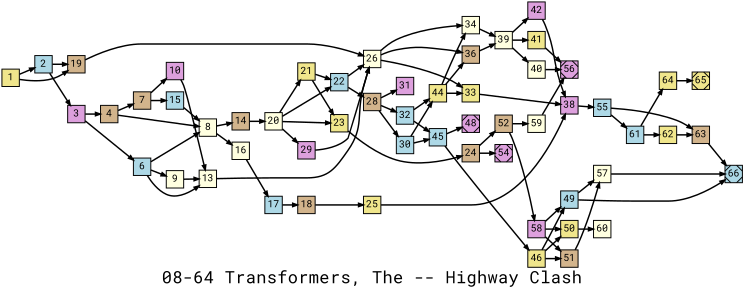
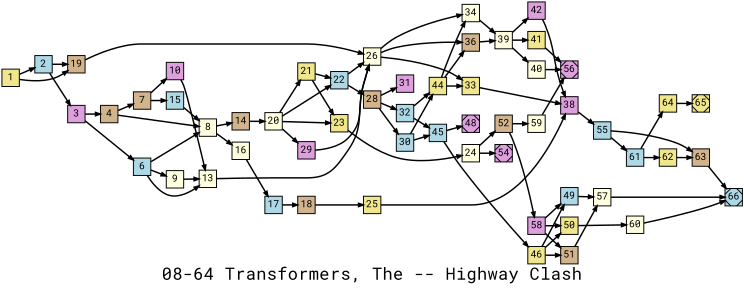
node "24": fillcolor tan -> lightyellow
edge "49" -> "66": now "60" -> "66"
